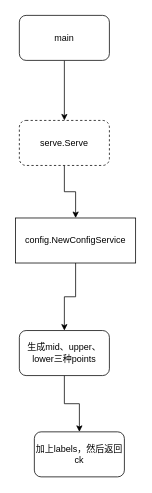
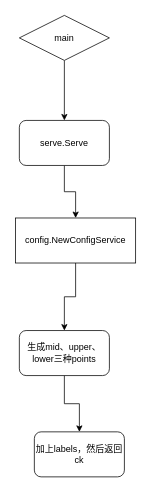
node "main": shape rounded rectangle -> diamond
node "serve.Serve": style dashed -> solid
